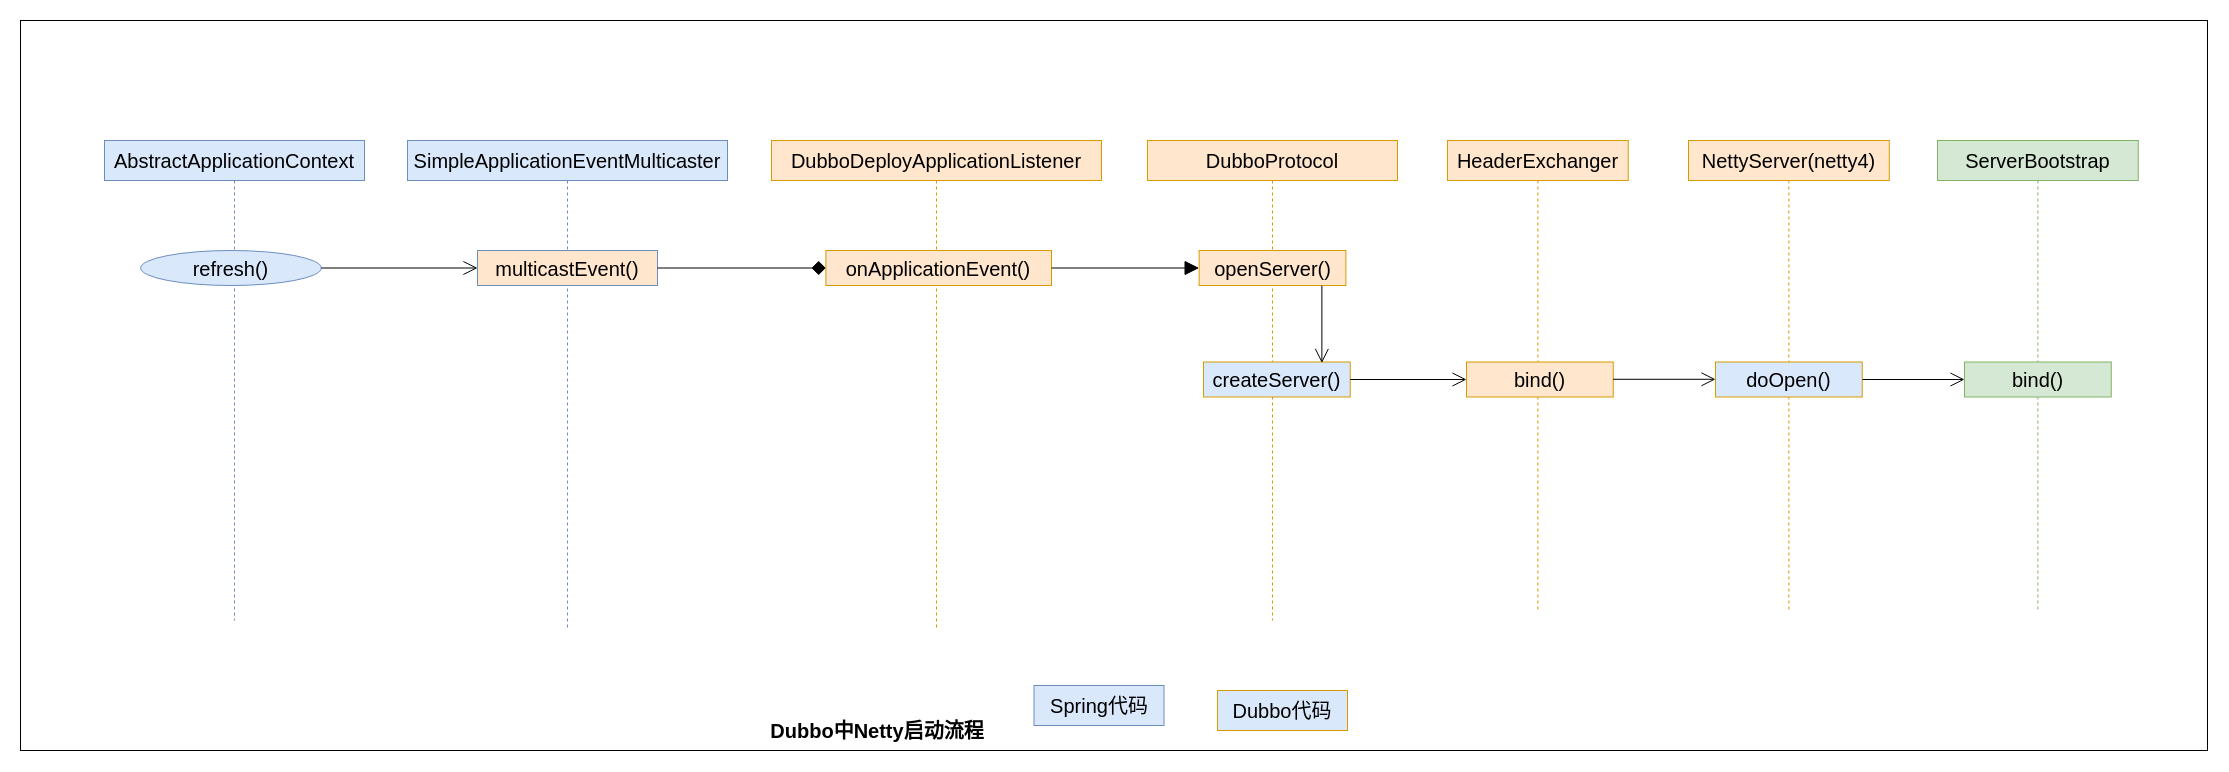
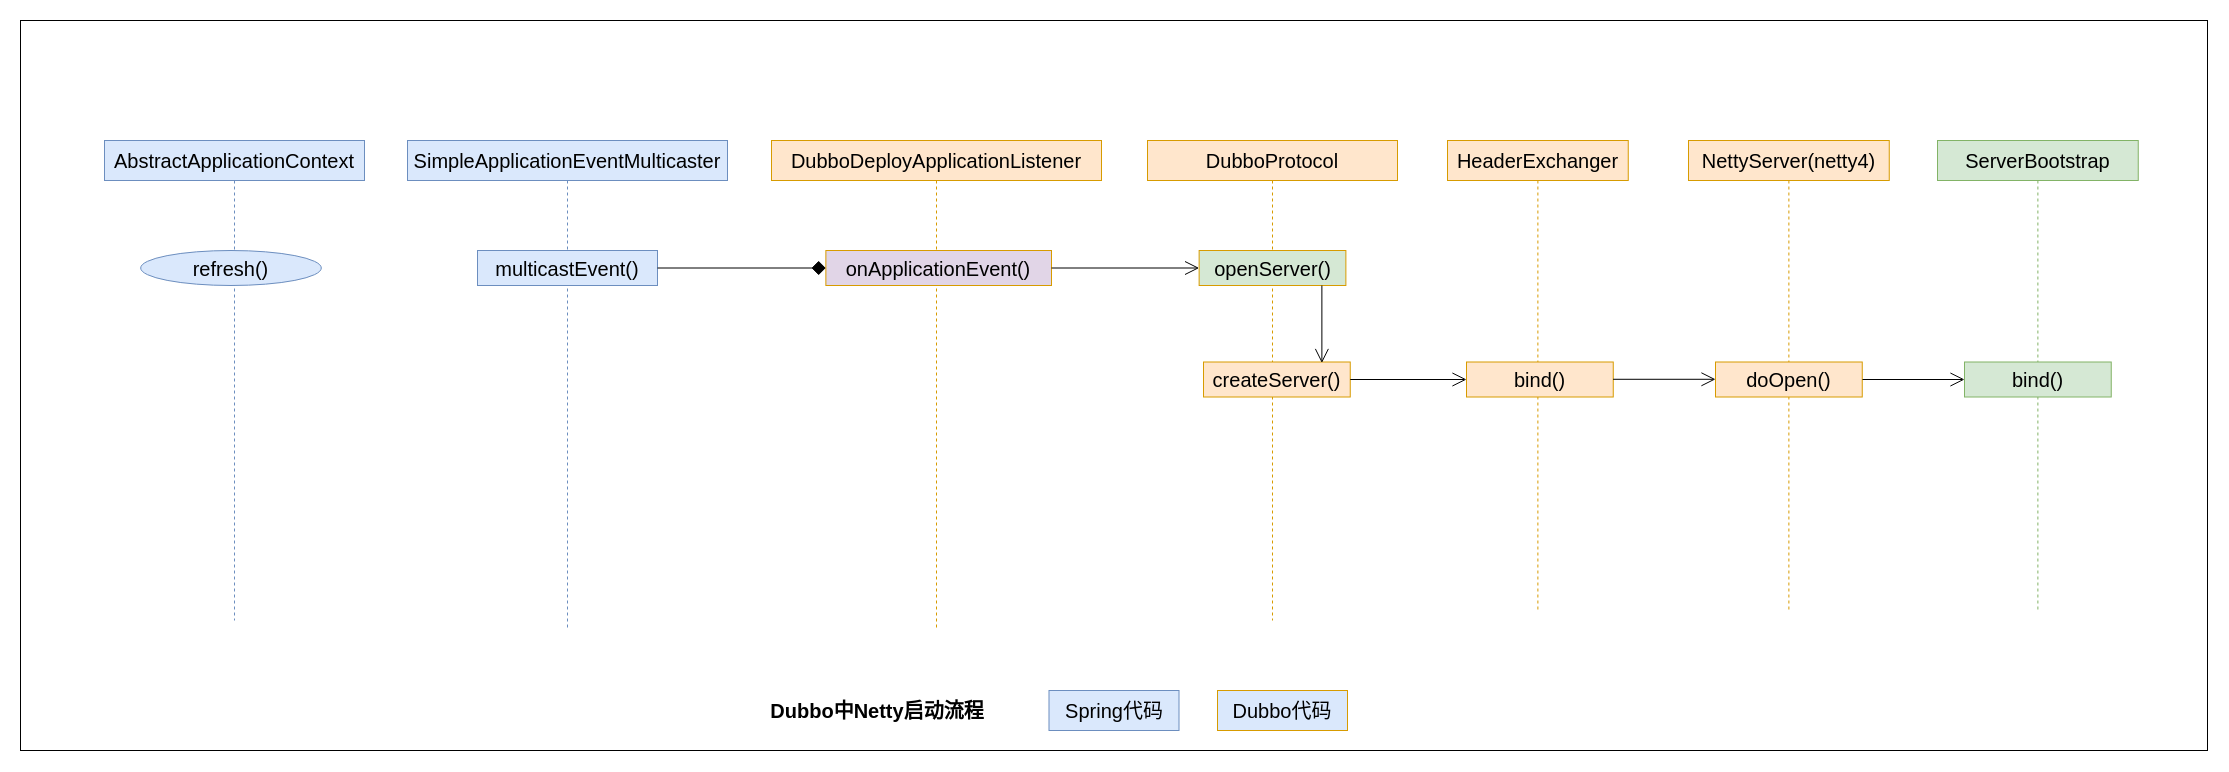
edge "refresh()" -> "multicastEvent()": removed
node "multicastEvent()": fillcolor #ffe6cc -> #dae8fc
node "onApplicationEvent()": fillcolor #ffe6cc -> #e1d5e7
edge "onApplicationEvent()" -> "openServer()": arrowhead block -> open
node "openServer()": fillcolor #ffe6cc -> #d5e8d4
node "createServer()": fillcolor #dae8fc -> #ffe6cc
node "doOpen()": fillcolor #dae8fc -> #ffe6cc
node "Spring代码": moved (1099, 706) -> (1114, 711)
node "Dubbo中Netty启动流程": moved (878, 731) -> (878, 711)
